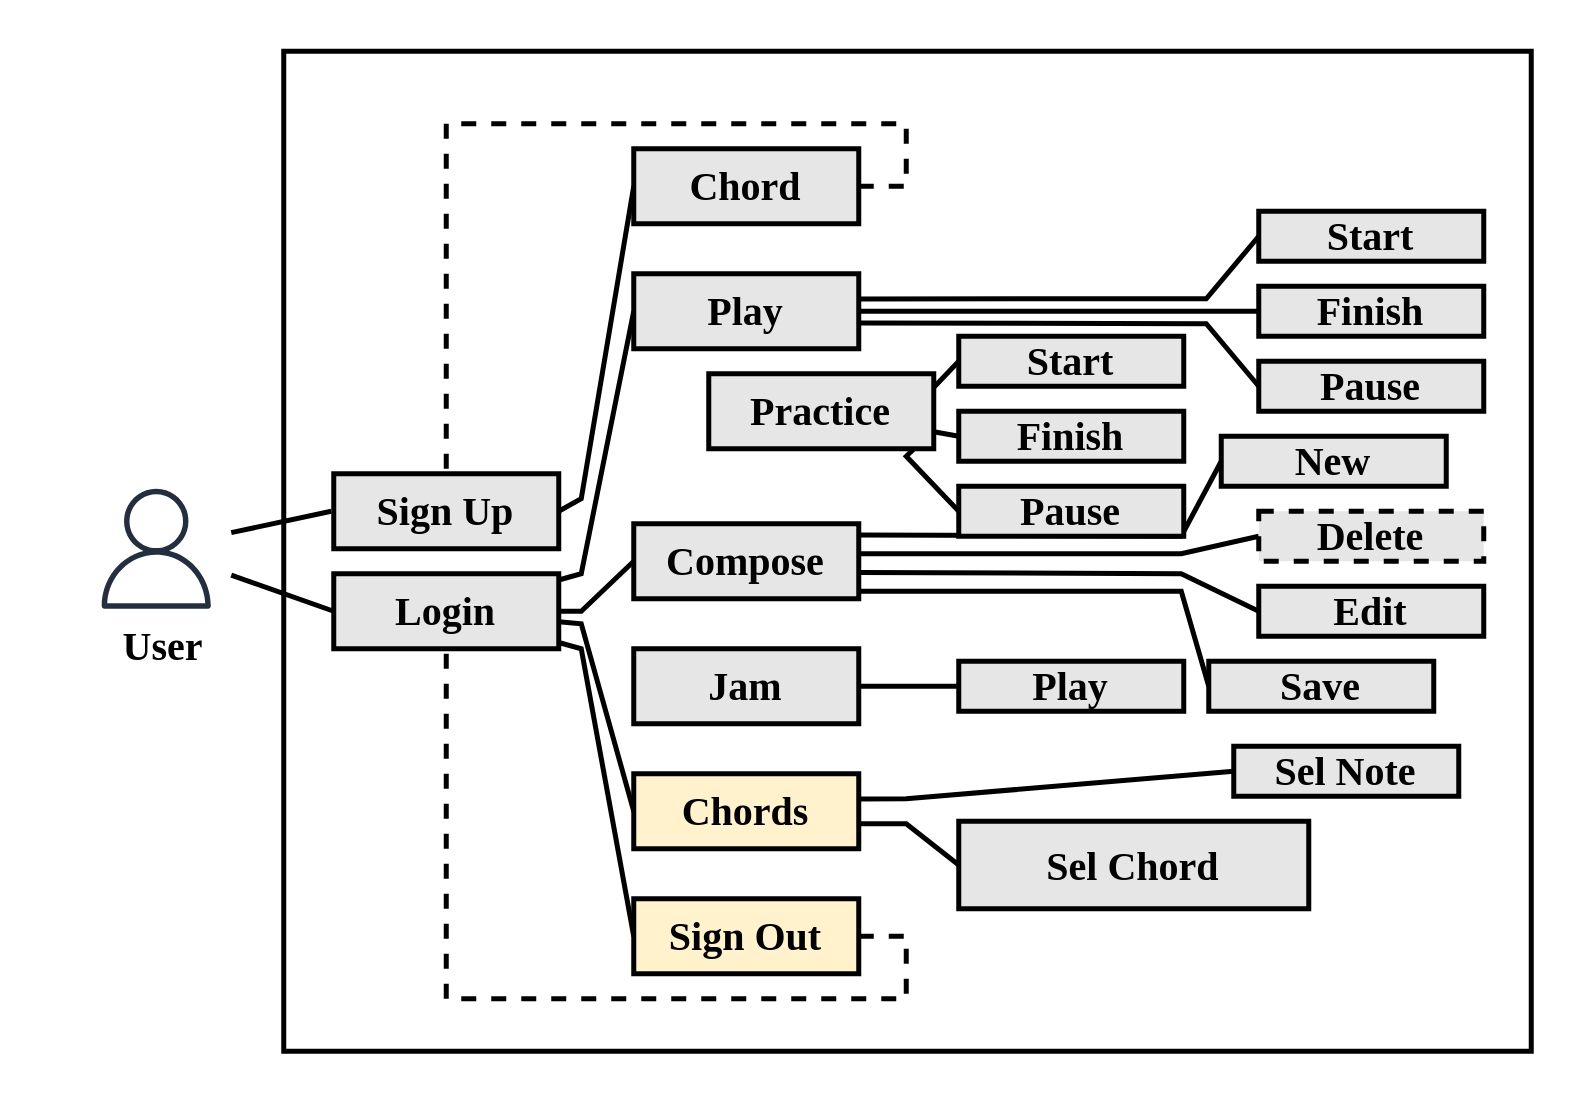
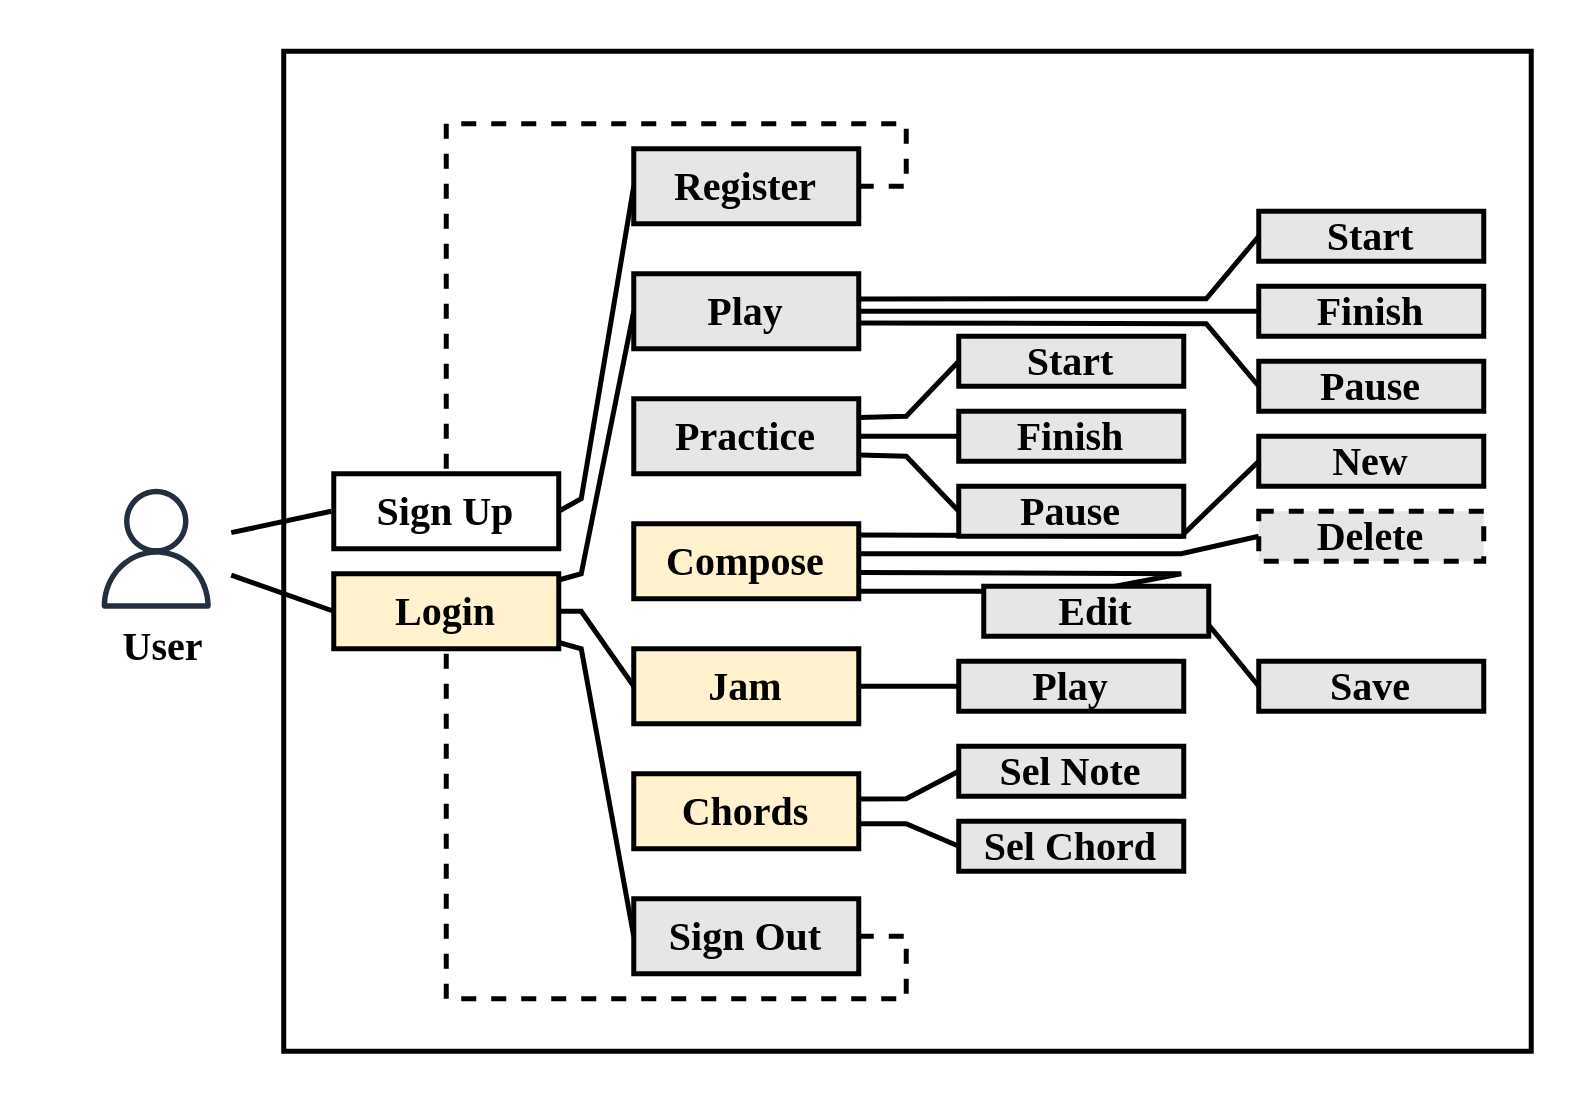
node "Chord": label "Chord" -> "Register"
node "Practice": moved (821, 411) -> (746, 436)
node "New": moved (1334, 461) -> (1371, 461)
node "Sign Up": fillcolor #e6e6e6 -> #ffffff
node "Compose": fillcolor #e6e6e6 -> #fff2cc
edge "Compose" -- "Login": removed
node "Login": fillcolor #e6e6e6 -> #fff2cc
node "Edit": moved (1371, 611) -> (1096, 611)
edge "Login" -- "Jam": added
node "Jam": fillcolor #e6e6e6 -> #fff2cc
node "Save": moved (1321, 686) -> (1371, 686)
edge "Login" -- "Chords": removed
node "Sel Note": moved (1346, 771) -> (1071, 771)
node "Sel Chord": size 350x88 -> 225x50
node "Sign Out": fillcolor #fff2cc -> #e6e6e6
